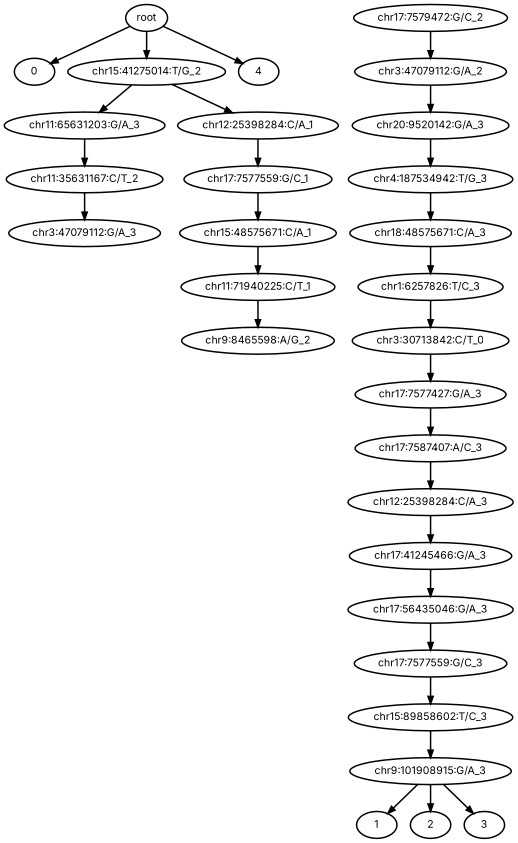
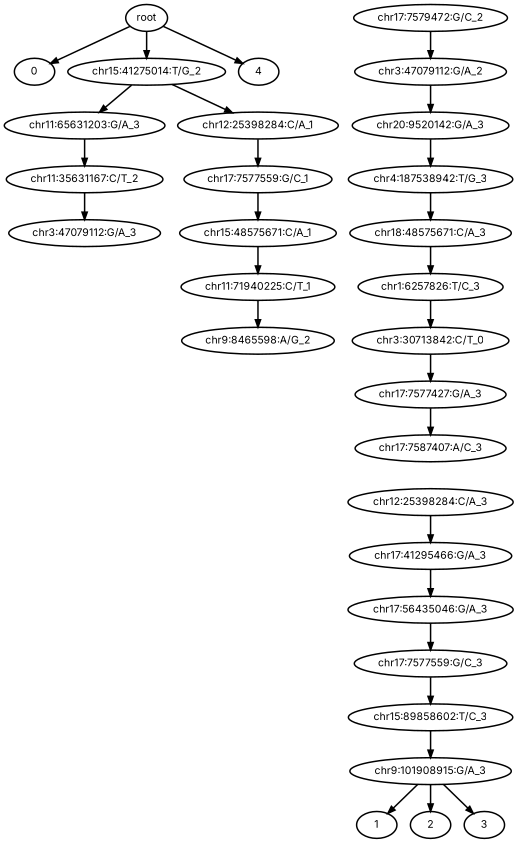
node "chr4:187534942:T/G_3": label "chr4:187534942:T/G_3" -> "chr4:187538942:T/G_3"
edge "chr17:7587407:A/C_3" -> "chr12:25398284:C/A_3": removed
node "chr17:41245466:G/A_3": label "chr17:41245466:G/A_3" -> "chr17:41295466:G/A_3"
